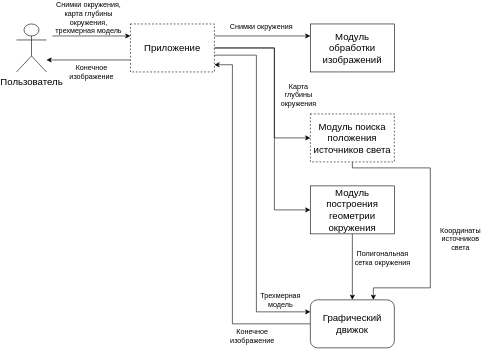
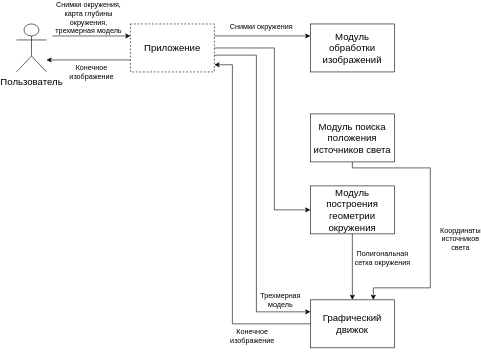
edge "Приложение" -> "Модуль поиска положения источников света": removed, label "Картаглубиныокружения"
node "Модуль поиска положения источников света": style dashed -> solid
node "Графическийдвижок": shape rounded rectangle -> rectangle
